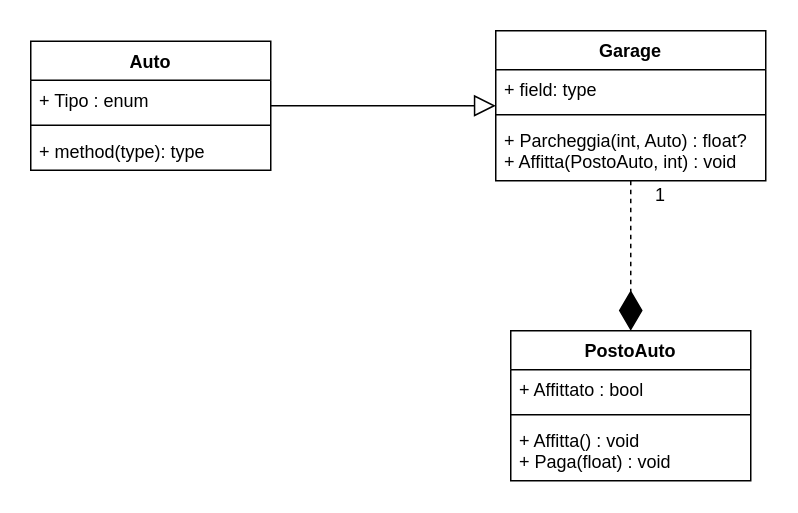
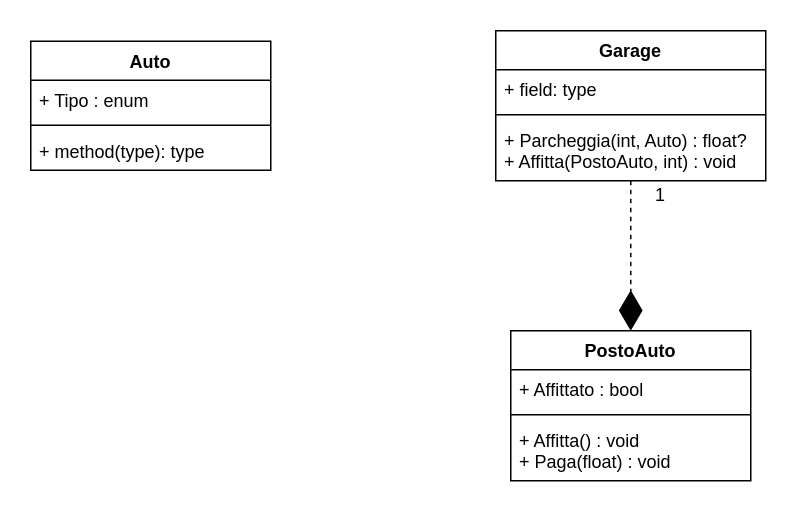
edge "Auto" -> "Garage": removed
